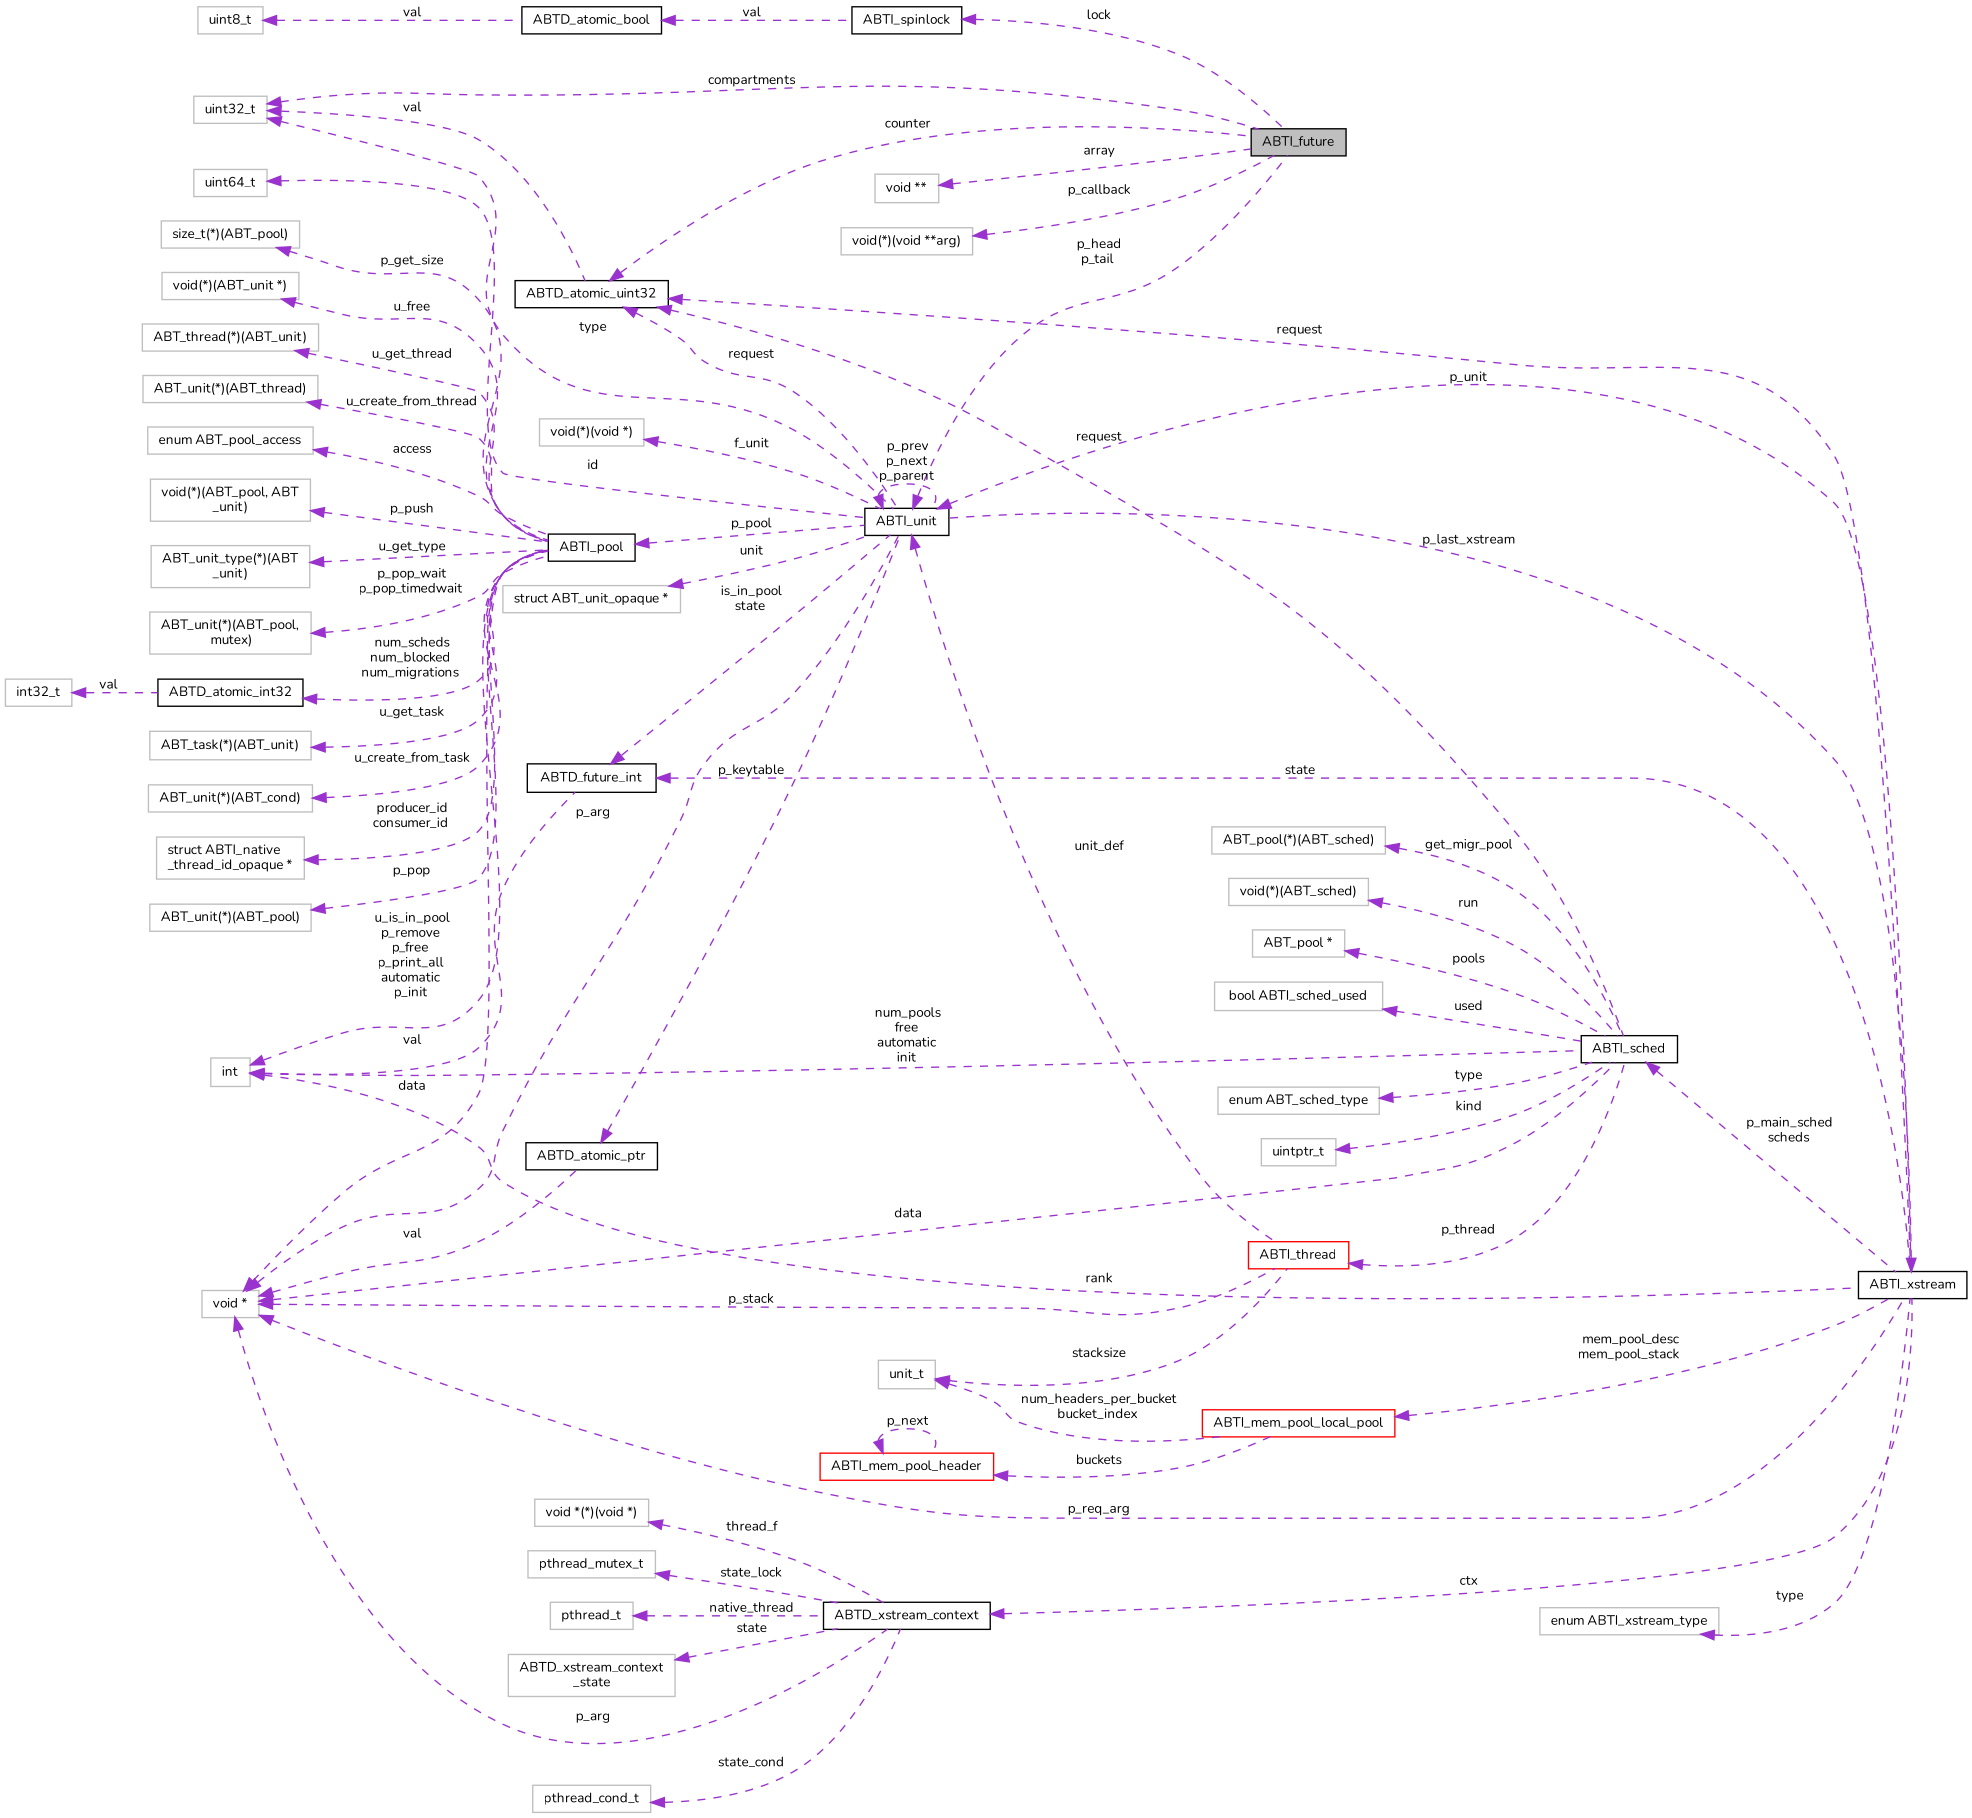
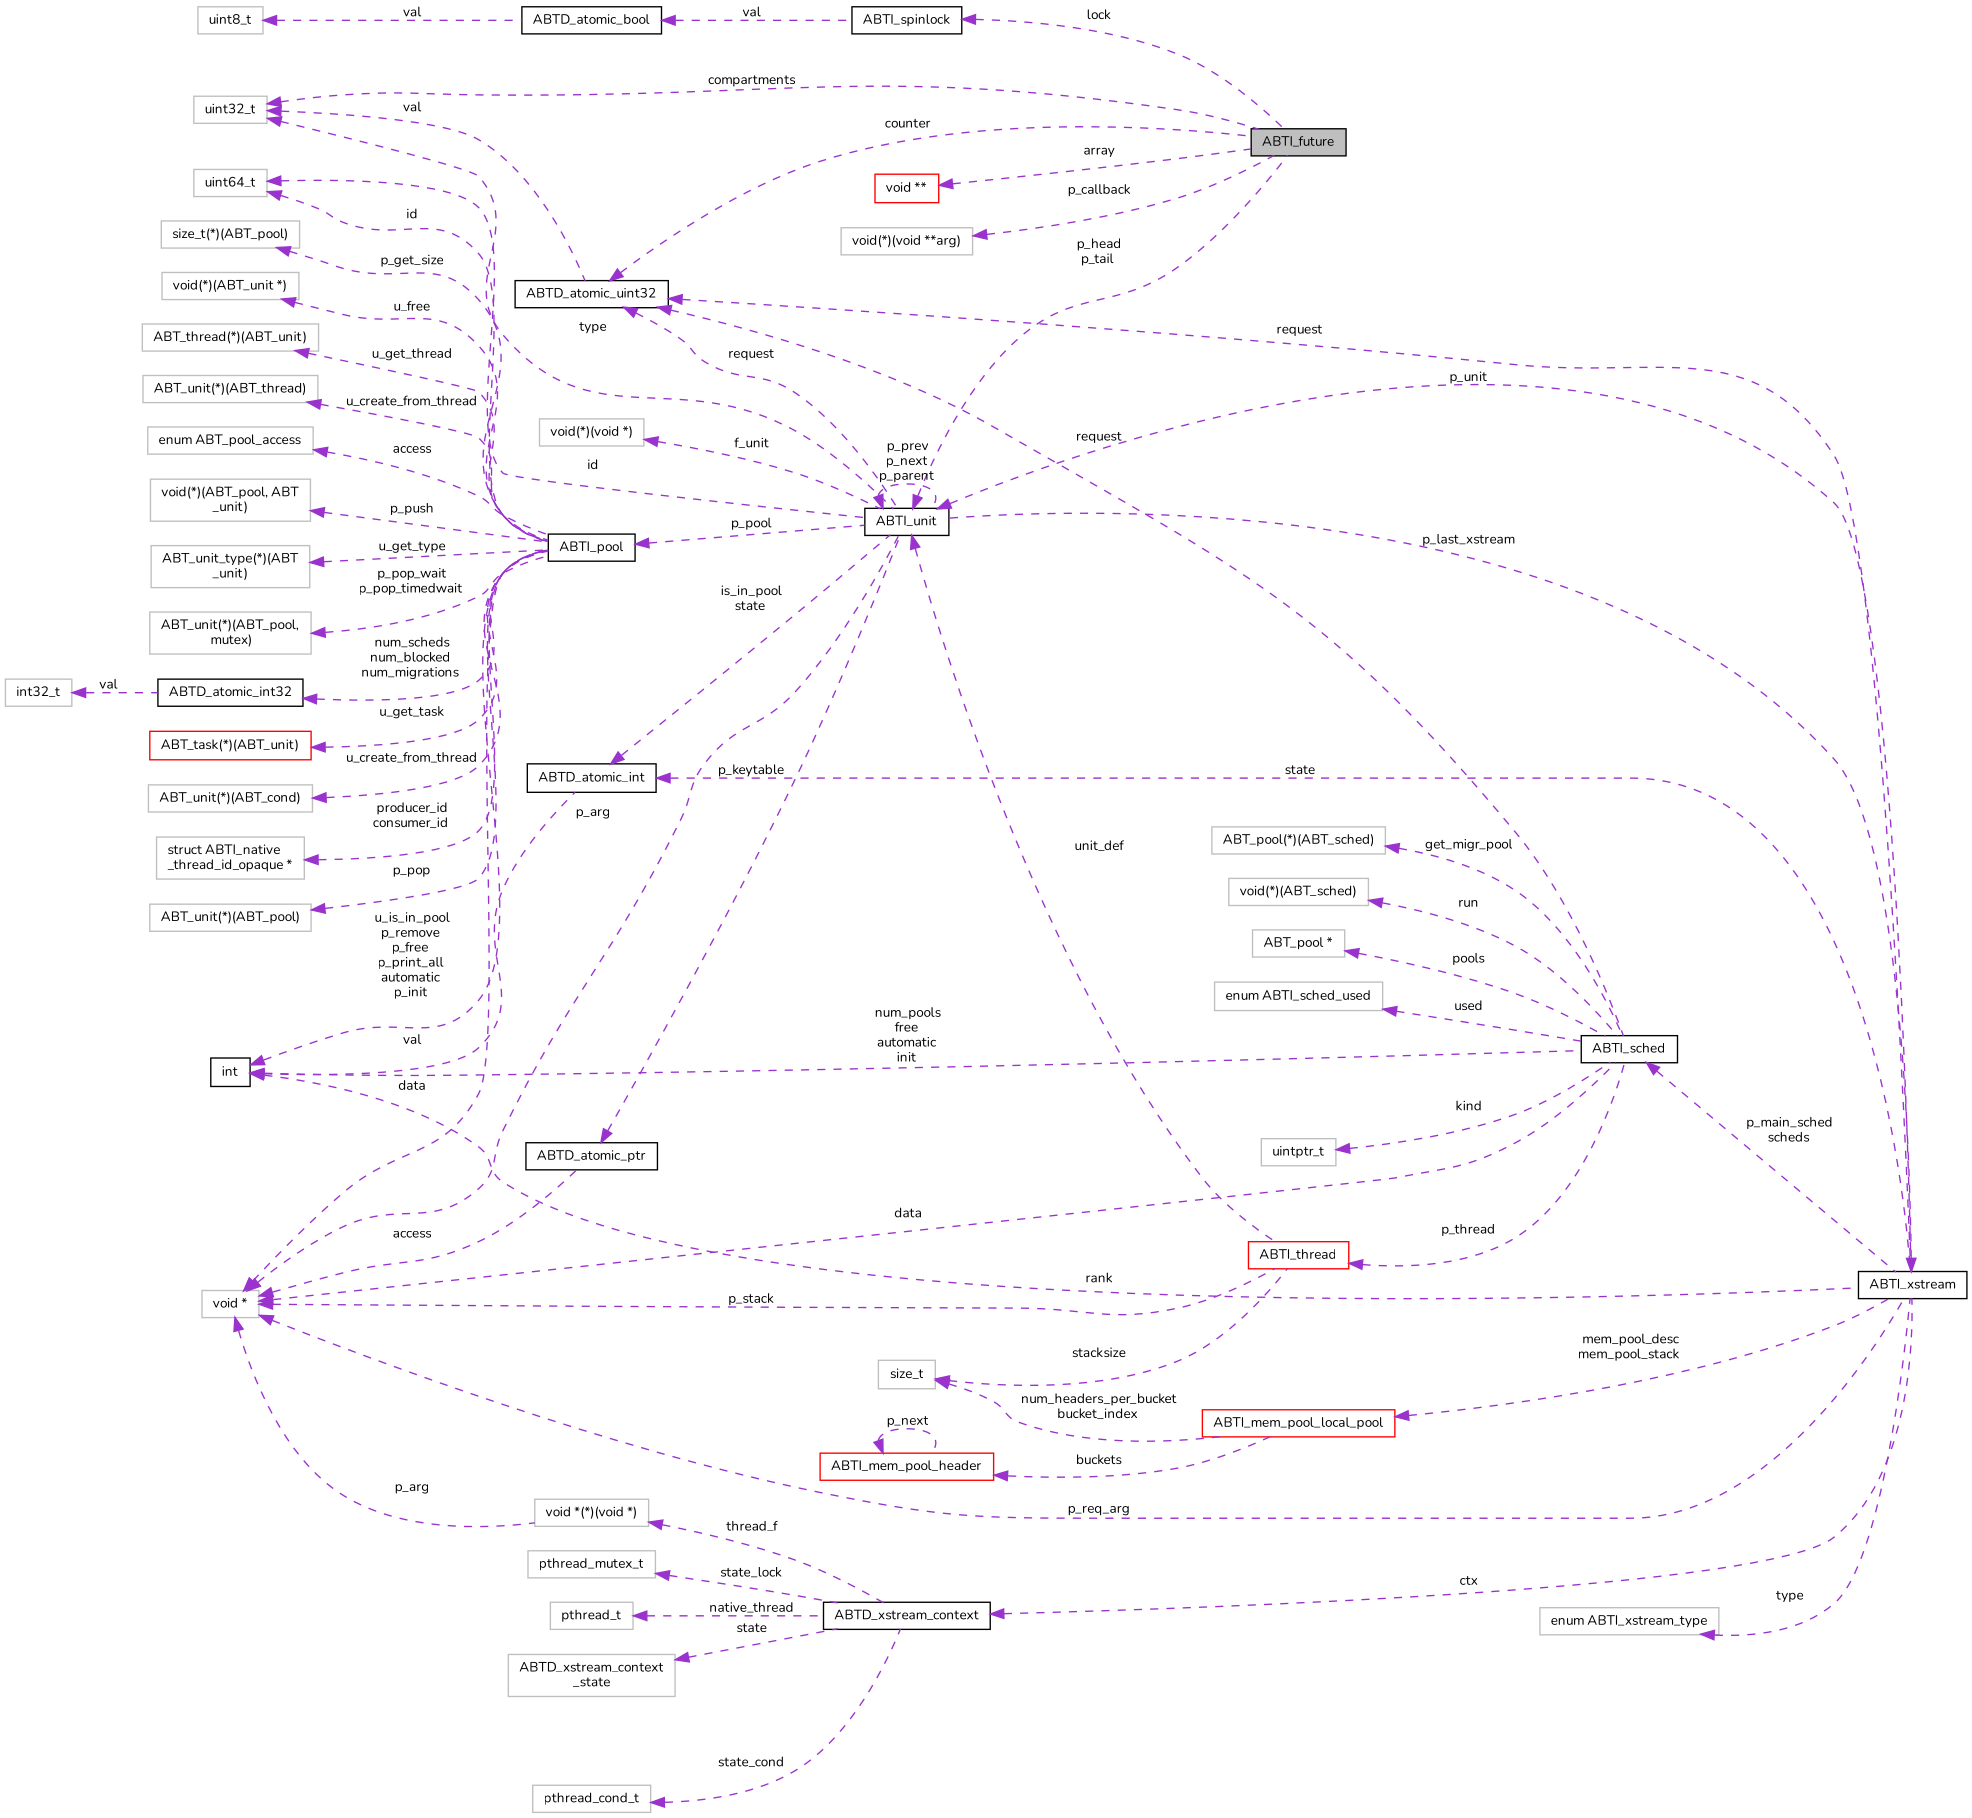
node "void **": color grey75 -> red
edge "ABTI_pool" -> "uint64_t": added, label "id"
node "struct ABT_unit_opaque *": removed
node "ABT_task(*)(ABT_unit)": color grey75 -> red
edge "ABTI_pool" -> "ABT_unit(*)(ABT_cond)": label " u_create_from_task" -> " u_create_from_thread"
node "ABTD_future_int": label "ABTD_future_int" -> "ABTD_atomic_int"
node "bool ABTI_sched_used": label "bool ABTI_sched_used" -> "enum ABTI_sched_used"
node "int": color grey75 -> black
node "enum ABT_sched_type": removed
edge "ABTD_atomic_ptr" -> "void *": label " val" -> " access"
node "unit_t": label "unit_t" -> "size_t"
edge "ABTD_xstream_context" -> "void *": now "void *(*)(void *)" -> "void *"
